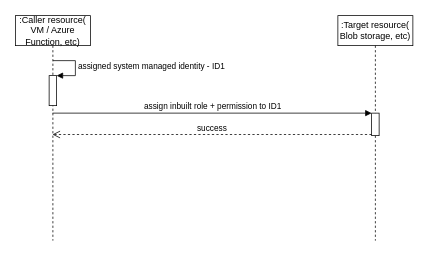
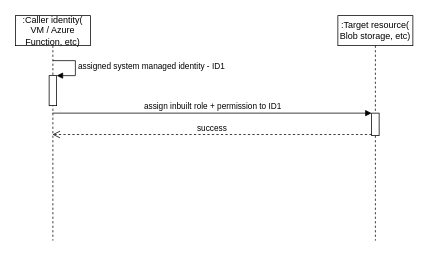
node ":Caller resource( VM / Azure Function, etc)": label ":Caller resource( VM / Azure Function, etc)" -> ":Caller identity( VM / Azure Function, etc)"
